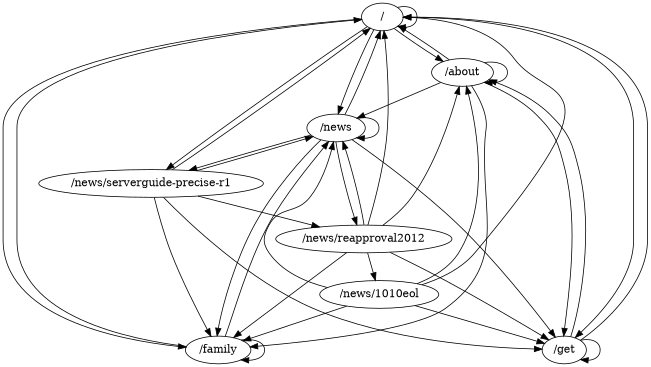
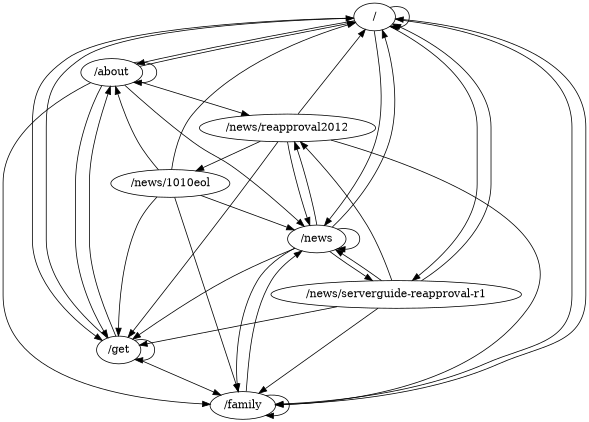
edge "/news/reapproval2012" -> "/about": reversed
node "/news/serverguide-precise-r1": label "/news/serverguide-precise-r1" -> "/news/serverguide-reapproval-r1"
edge "/get" -> "/family": added
